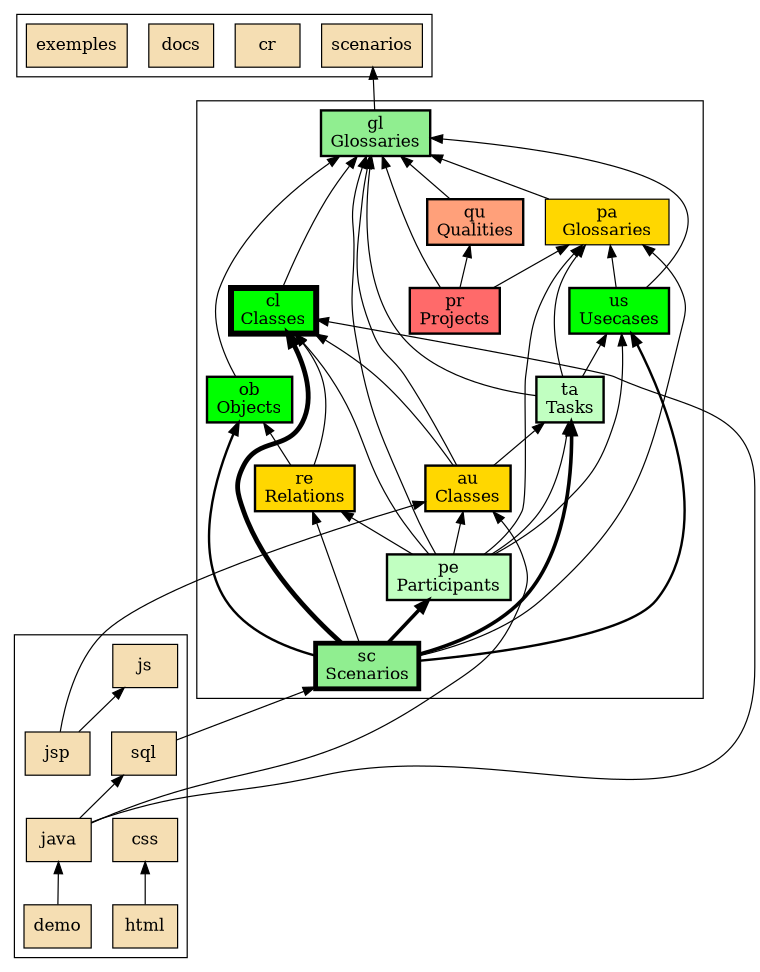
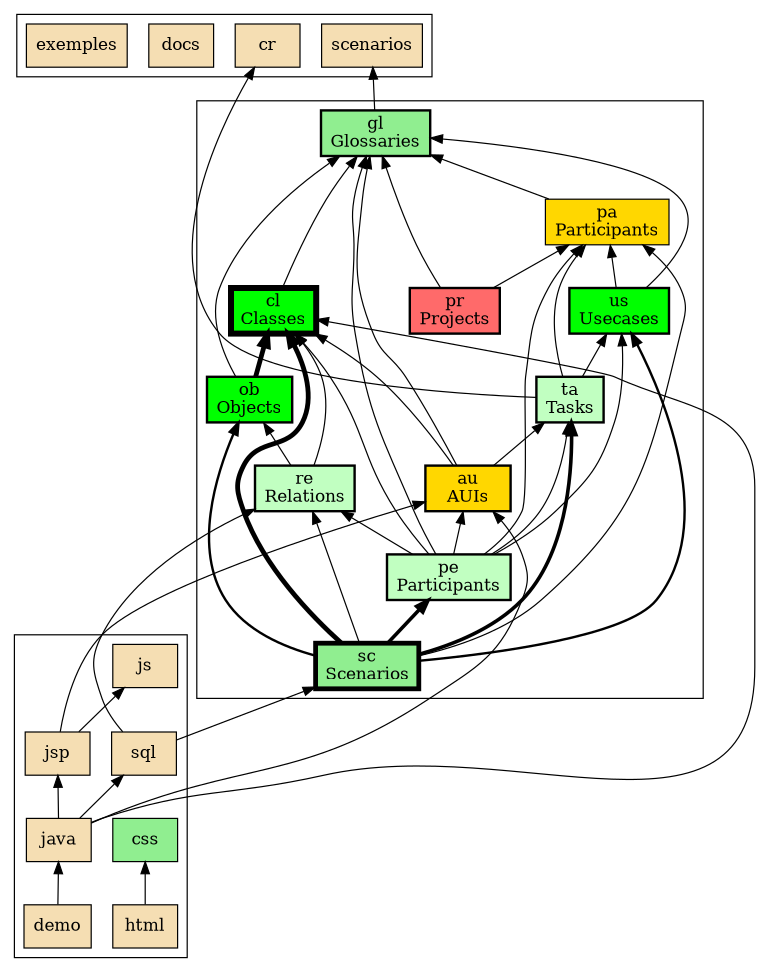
node "qu Qualities": removed
node "pa Glossaries": label "pa Glossaries" -> "pa Participants"
edge "ta Tasks" -> "gl Glossaries": now "ta Tasks" -> "cr"
edge "ob Objects" -> "cl Classes": added
node "re Relations": fillcolor gold1 -> darkseagreen1
node "au Classes": label "au Classes" -> "au AUIs"
edge "sql" -> "re Relations": added
edge "java" -> "jsp": added
node "css": fillcolor wheat -> lightgreen
